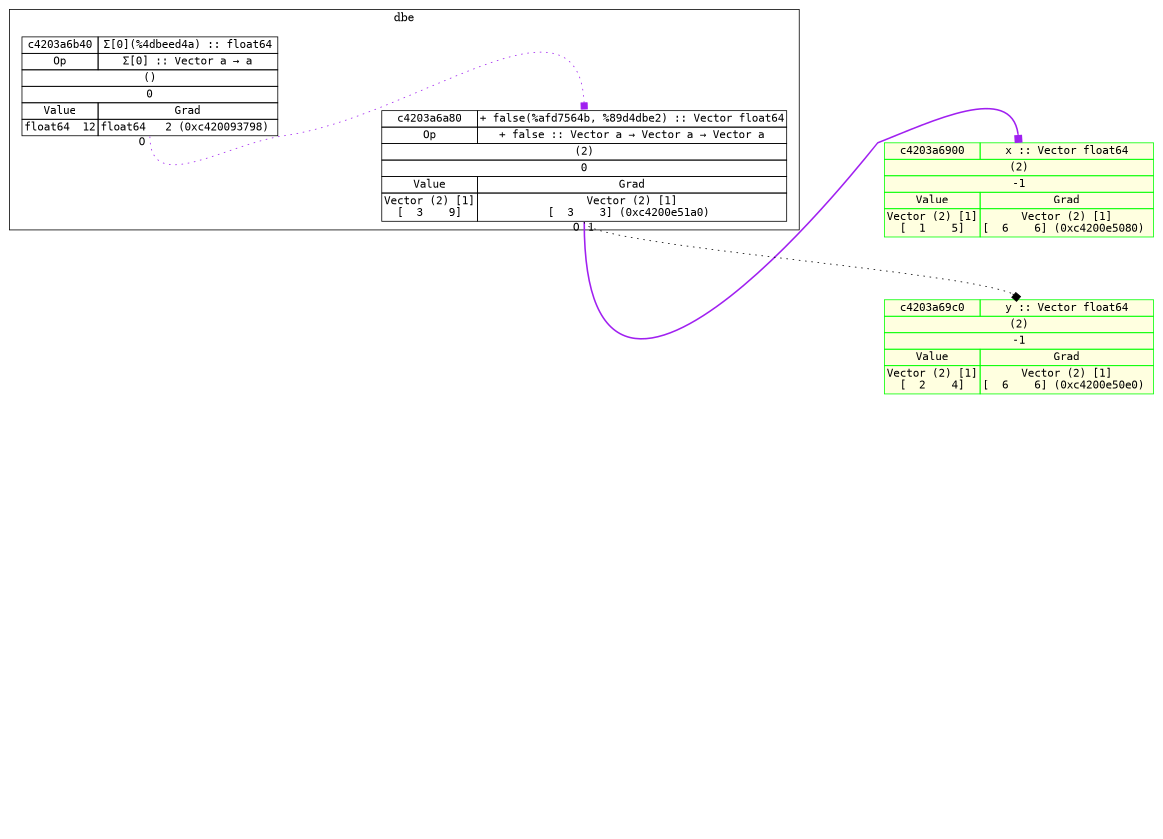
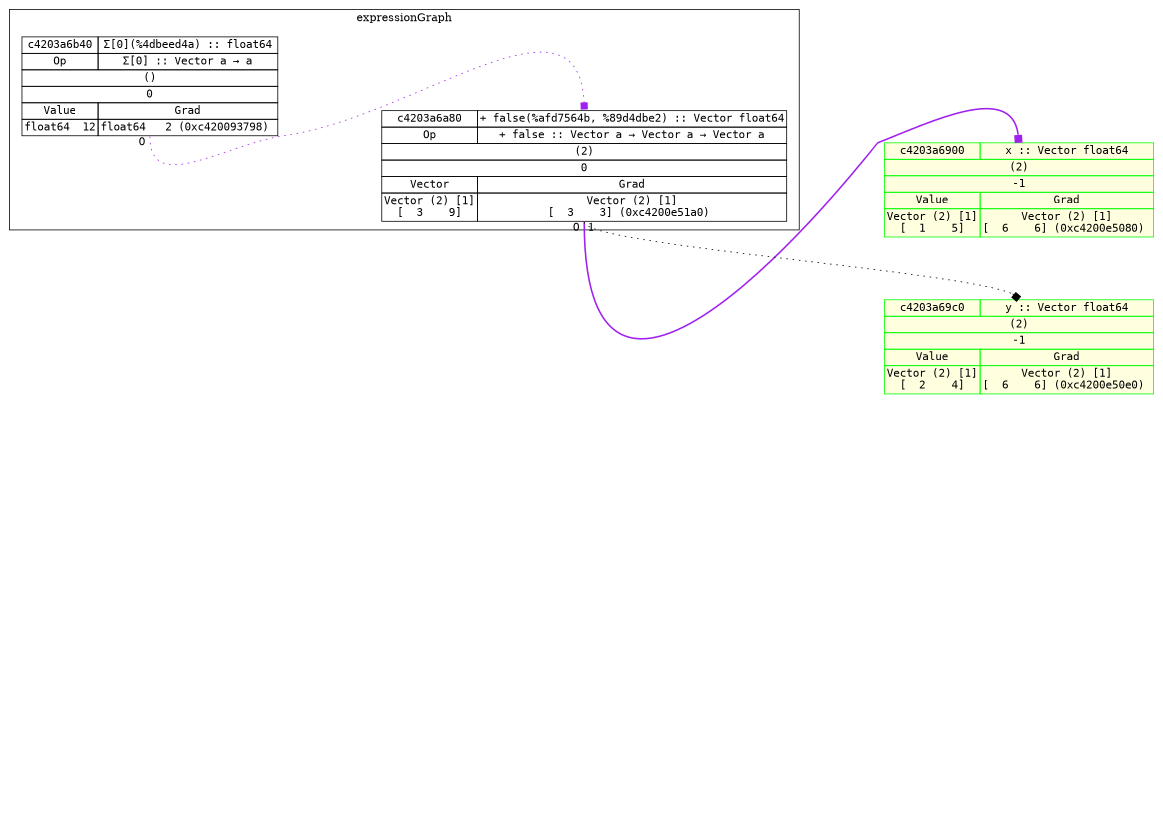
cluster "dbe": label "dbe" -> "expressionGraph"
node "c4203a6a80": text "Value" -> "Vector"
